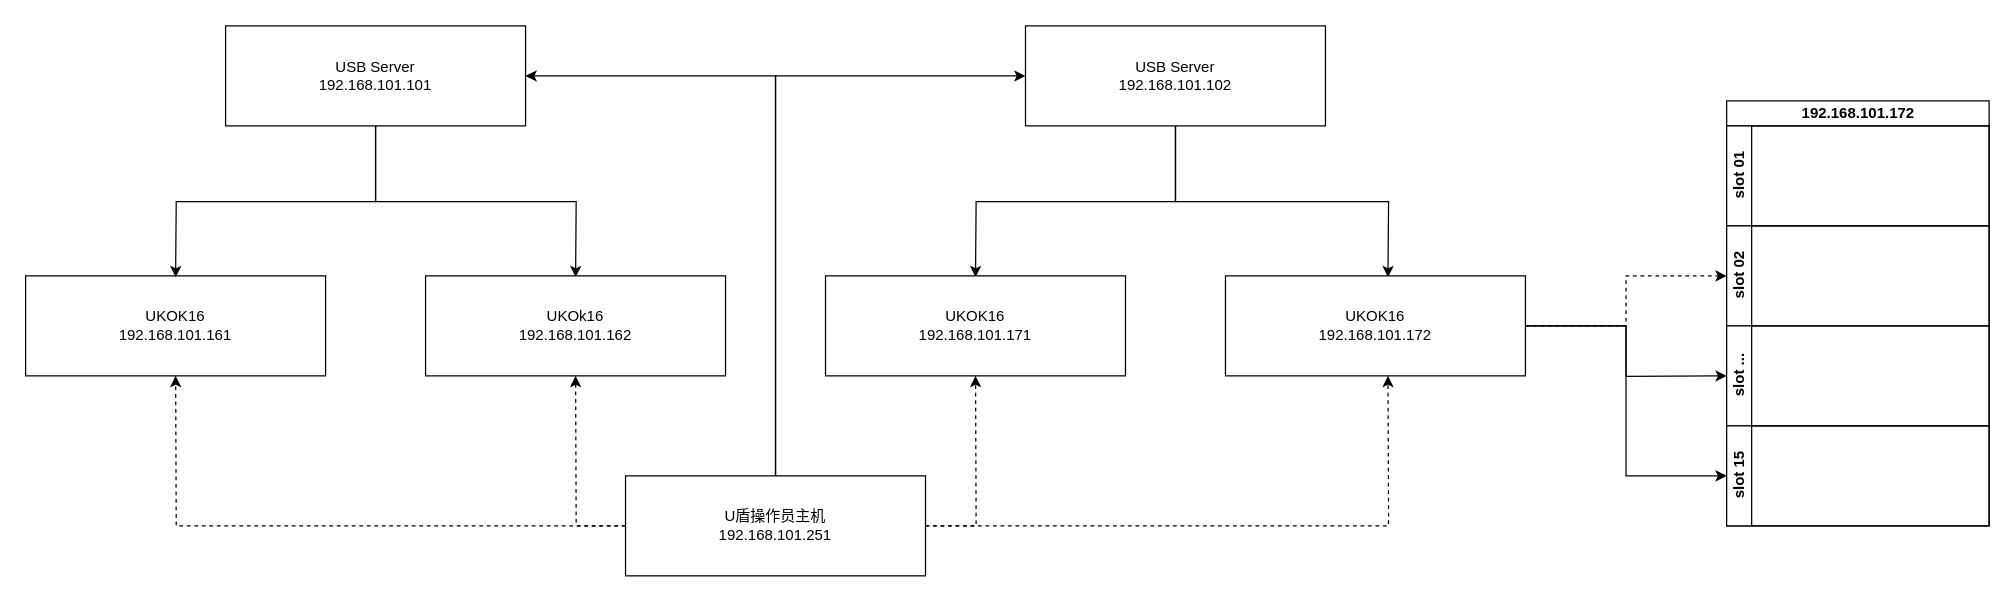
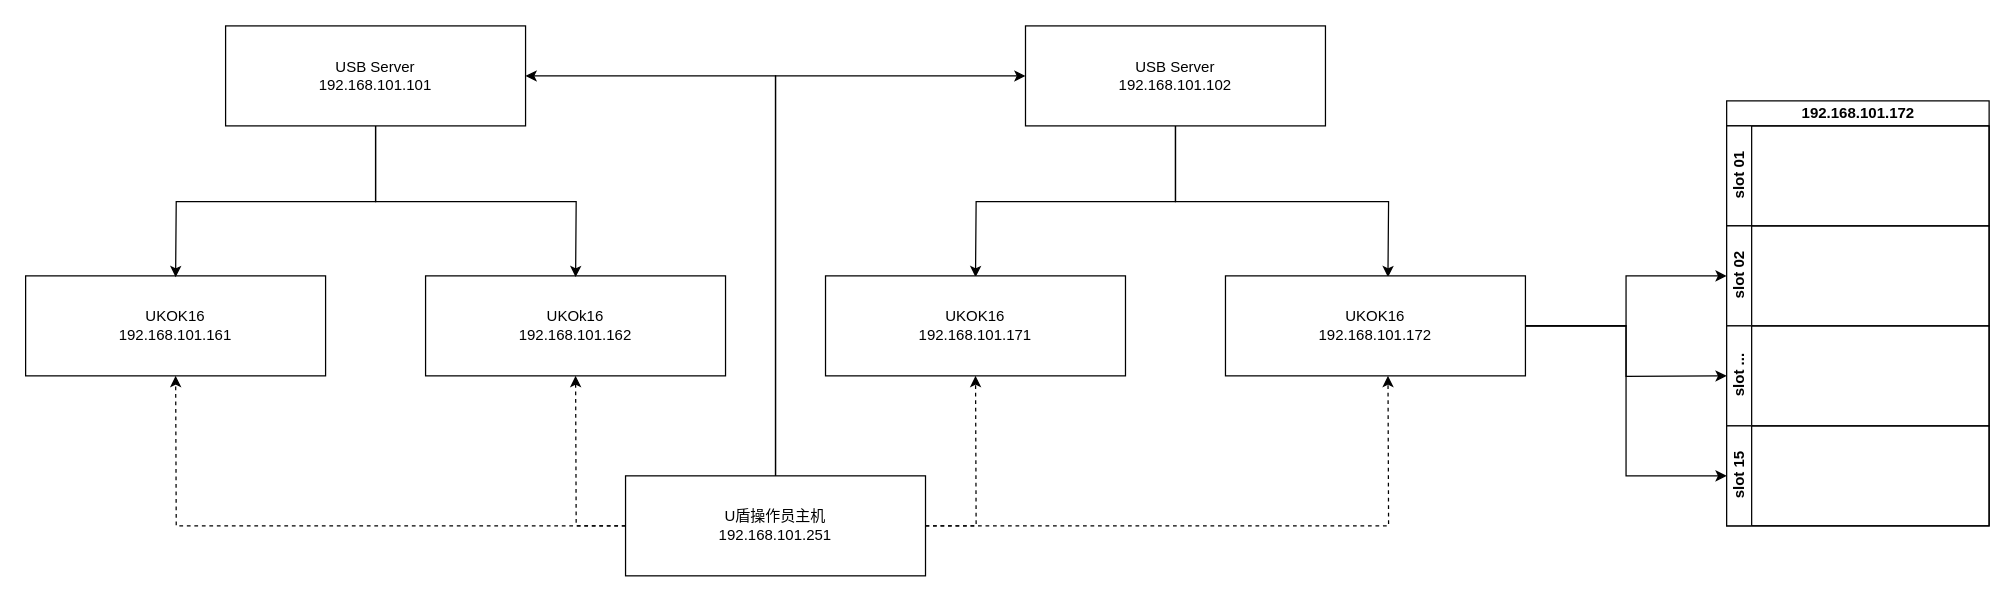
edge "UKOK16 192.168.101.172" -> "slot 02": style dashed -> solid
